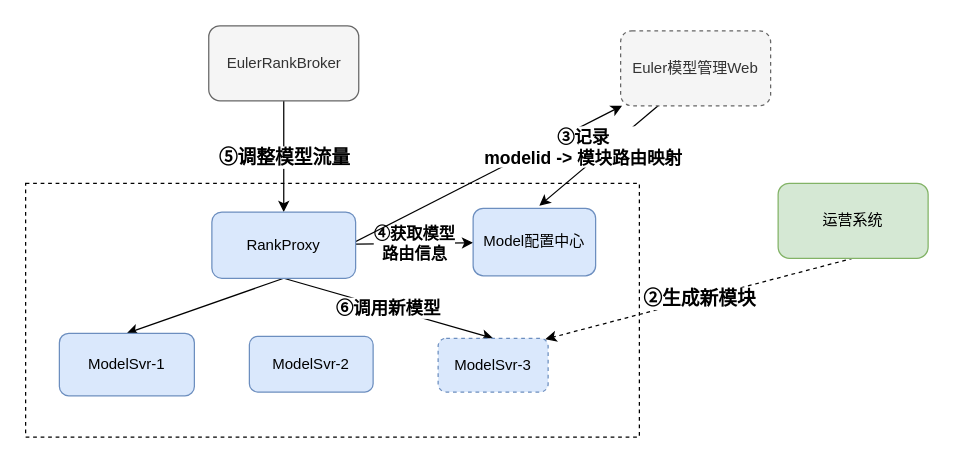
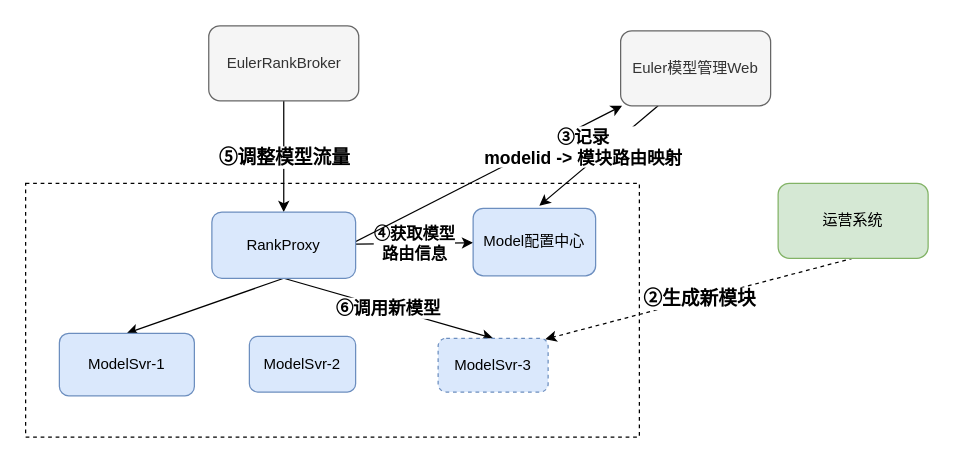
node "Euler模型管理Web": style dashed -> solid
node "ModelSvr-2": size 124x56 -> 106x56
